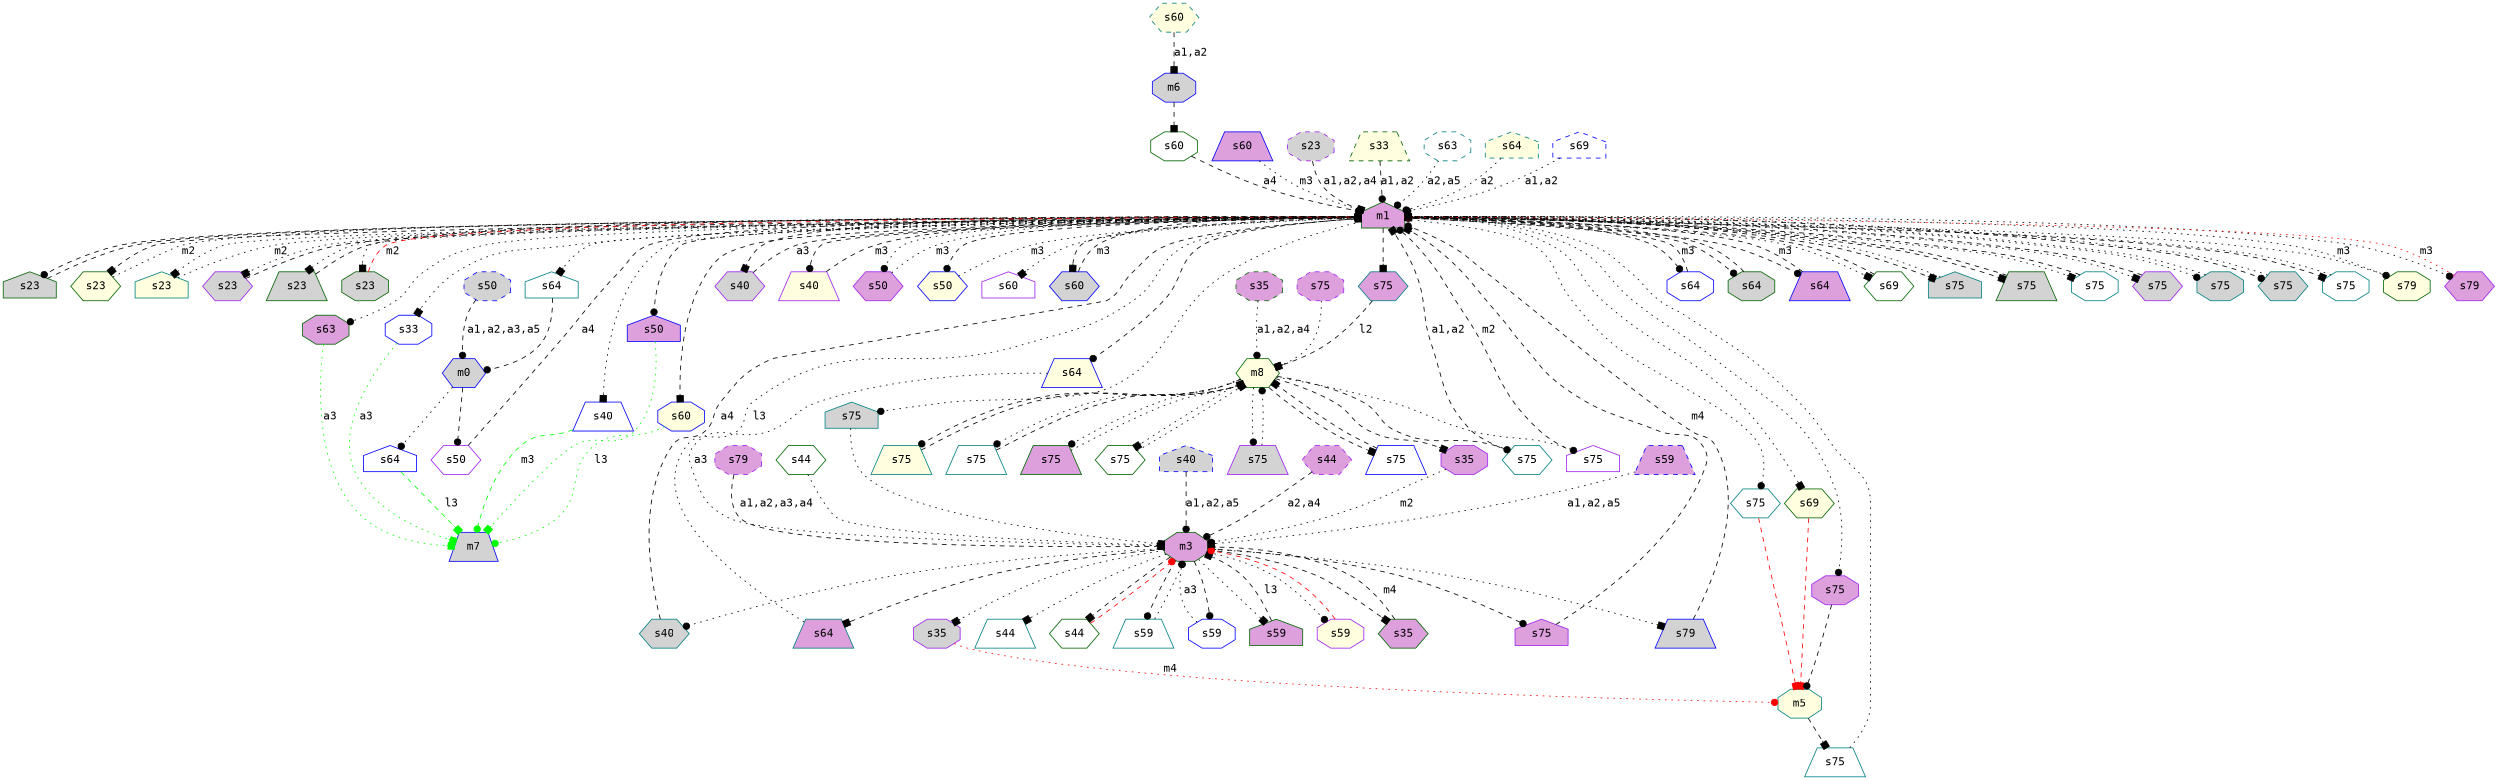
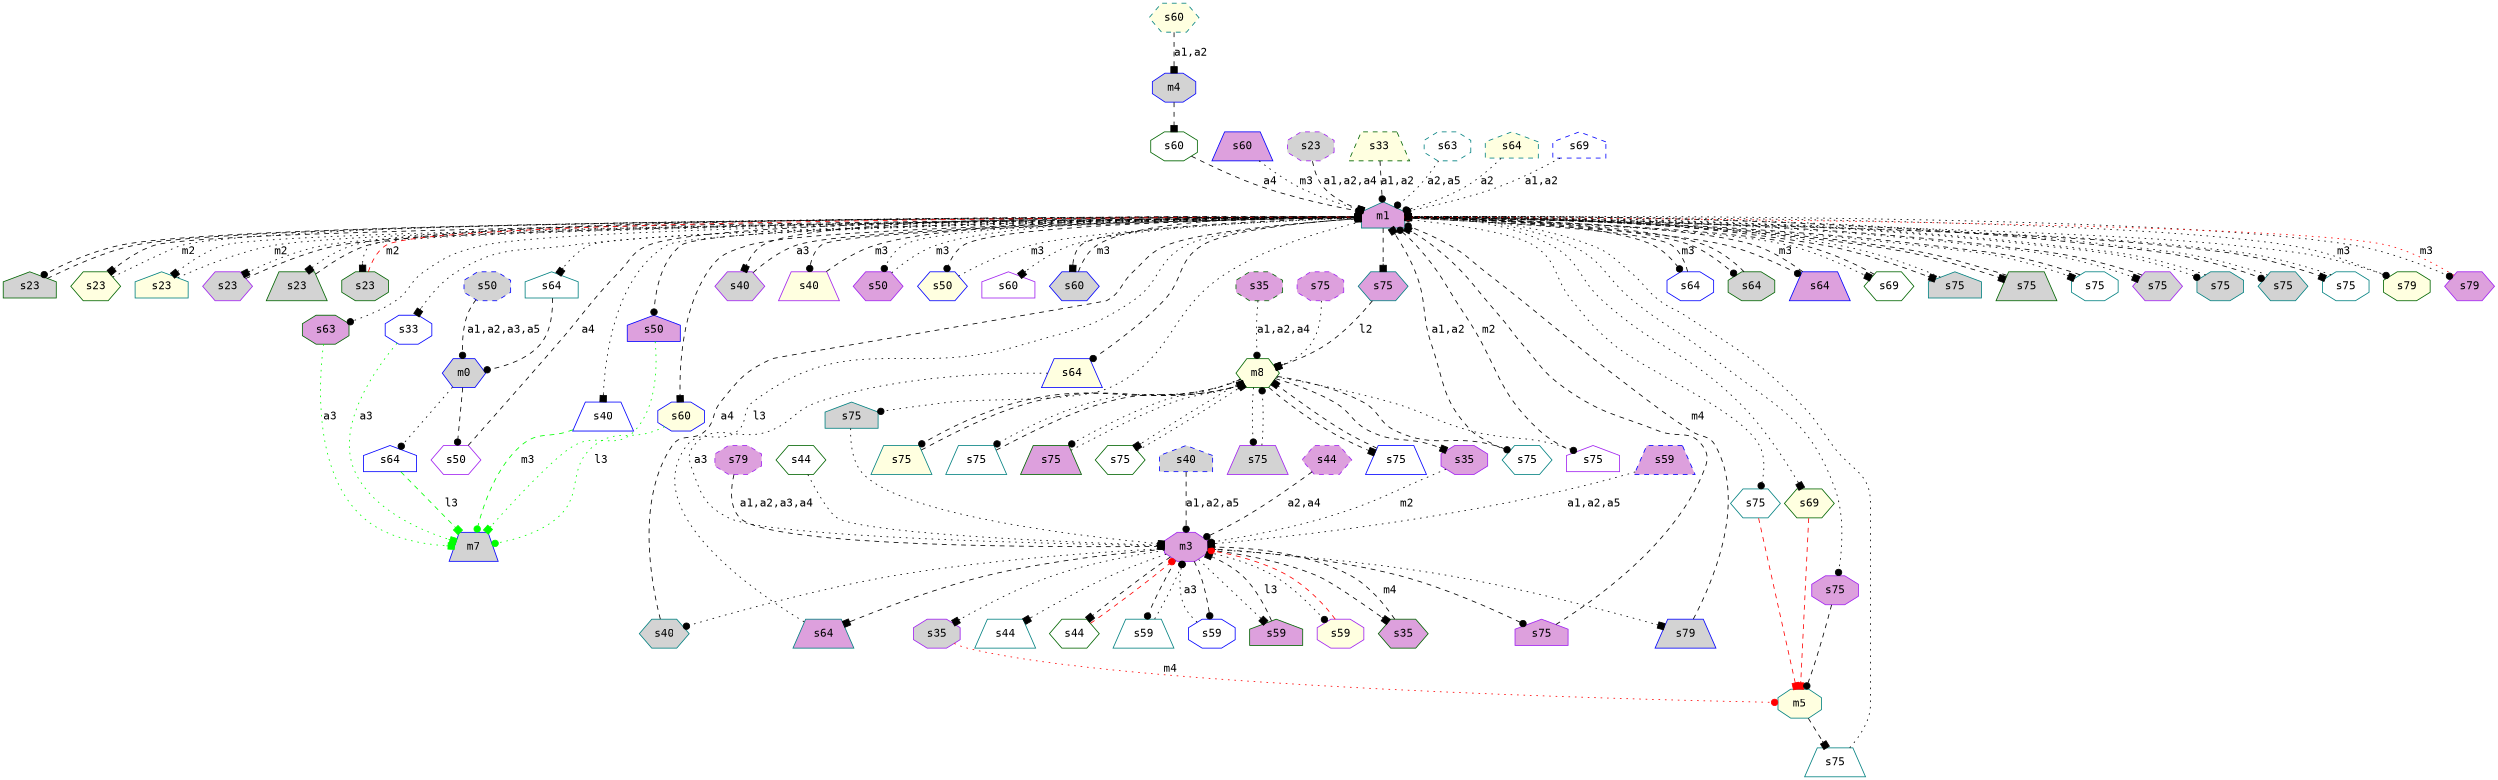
node "m6": label "m6" -> "m4"
node "m1": color darkgreen -> teal
node "m3": color darkgreen -> purple
